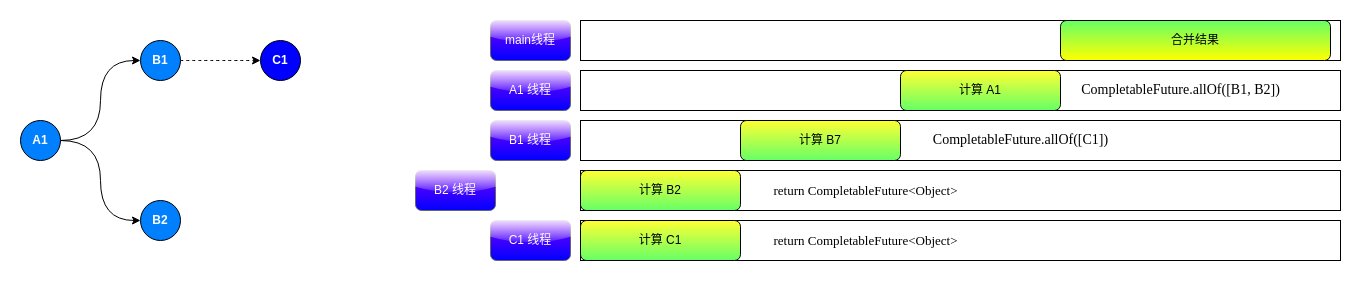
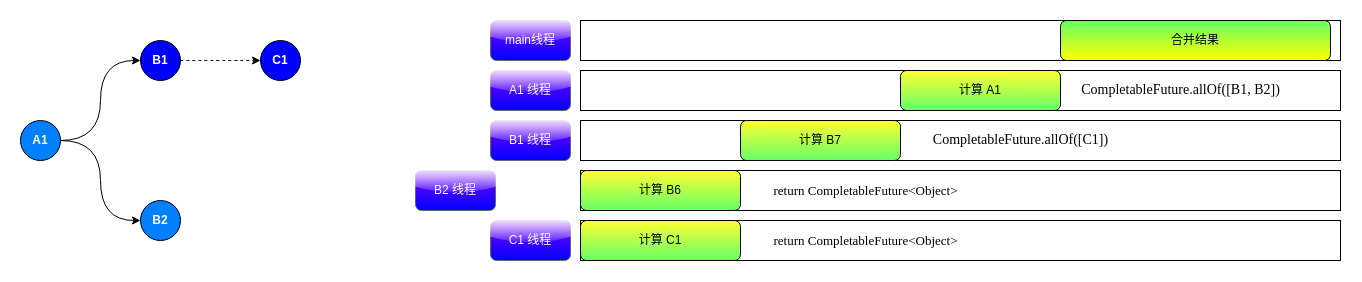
node "B1": fillcolor #007fff -> #0000ff
node "计算 B2": label "计算 B2" -> "计算 B6"
